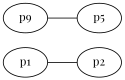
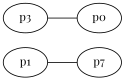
node "p9": label "p9" -> "p3"
node "p5": label "p5" -> "p0"
node "p2": label "p2" -> "p7"
